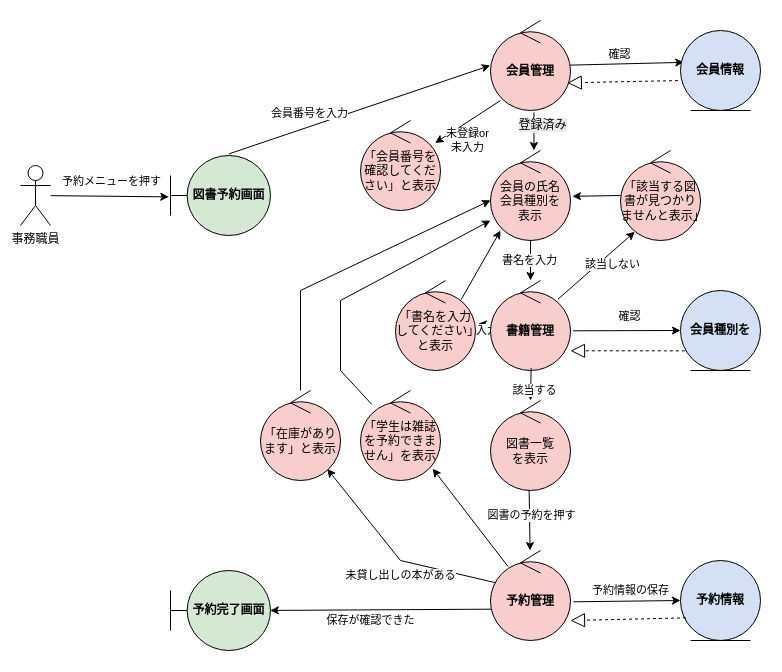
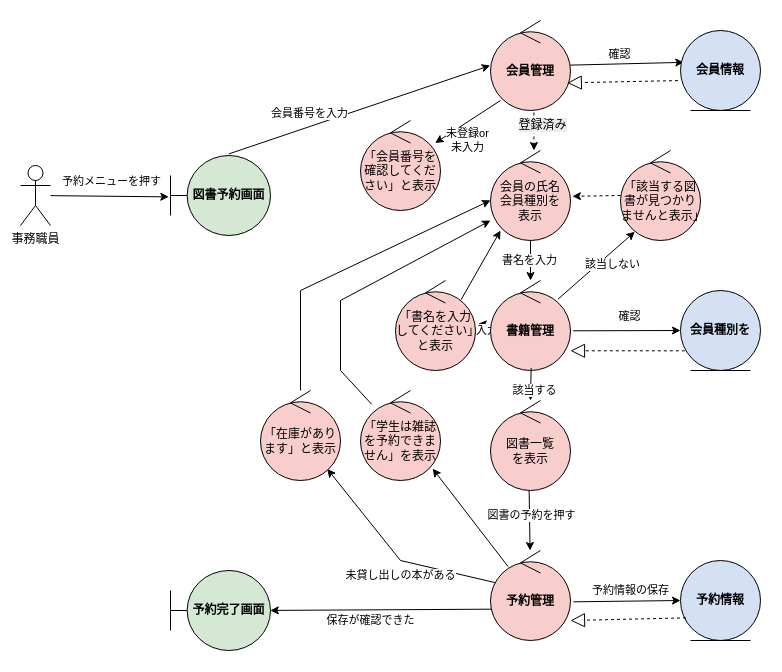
edge "会員管理" -> "会員の氏名 会員種別を 表示": style solid -> dashed
edge "「該当する図書が見つかりませんと表示」" -> "会員の氏名 会員種別を 表示": style solid -> dashed
